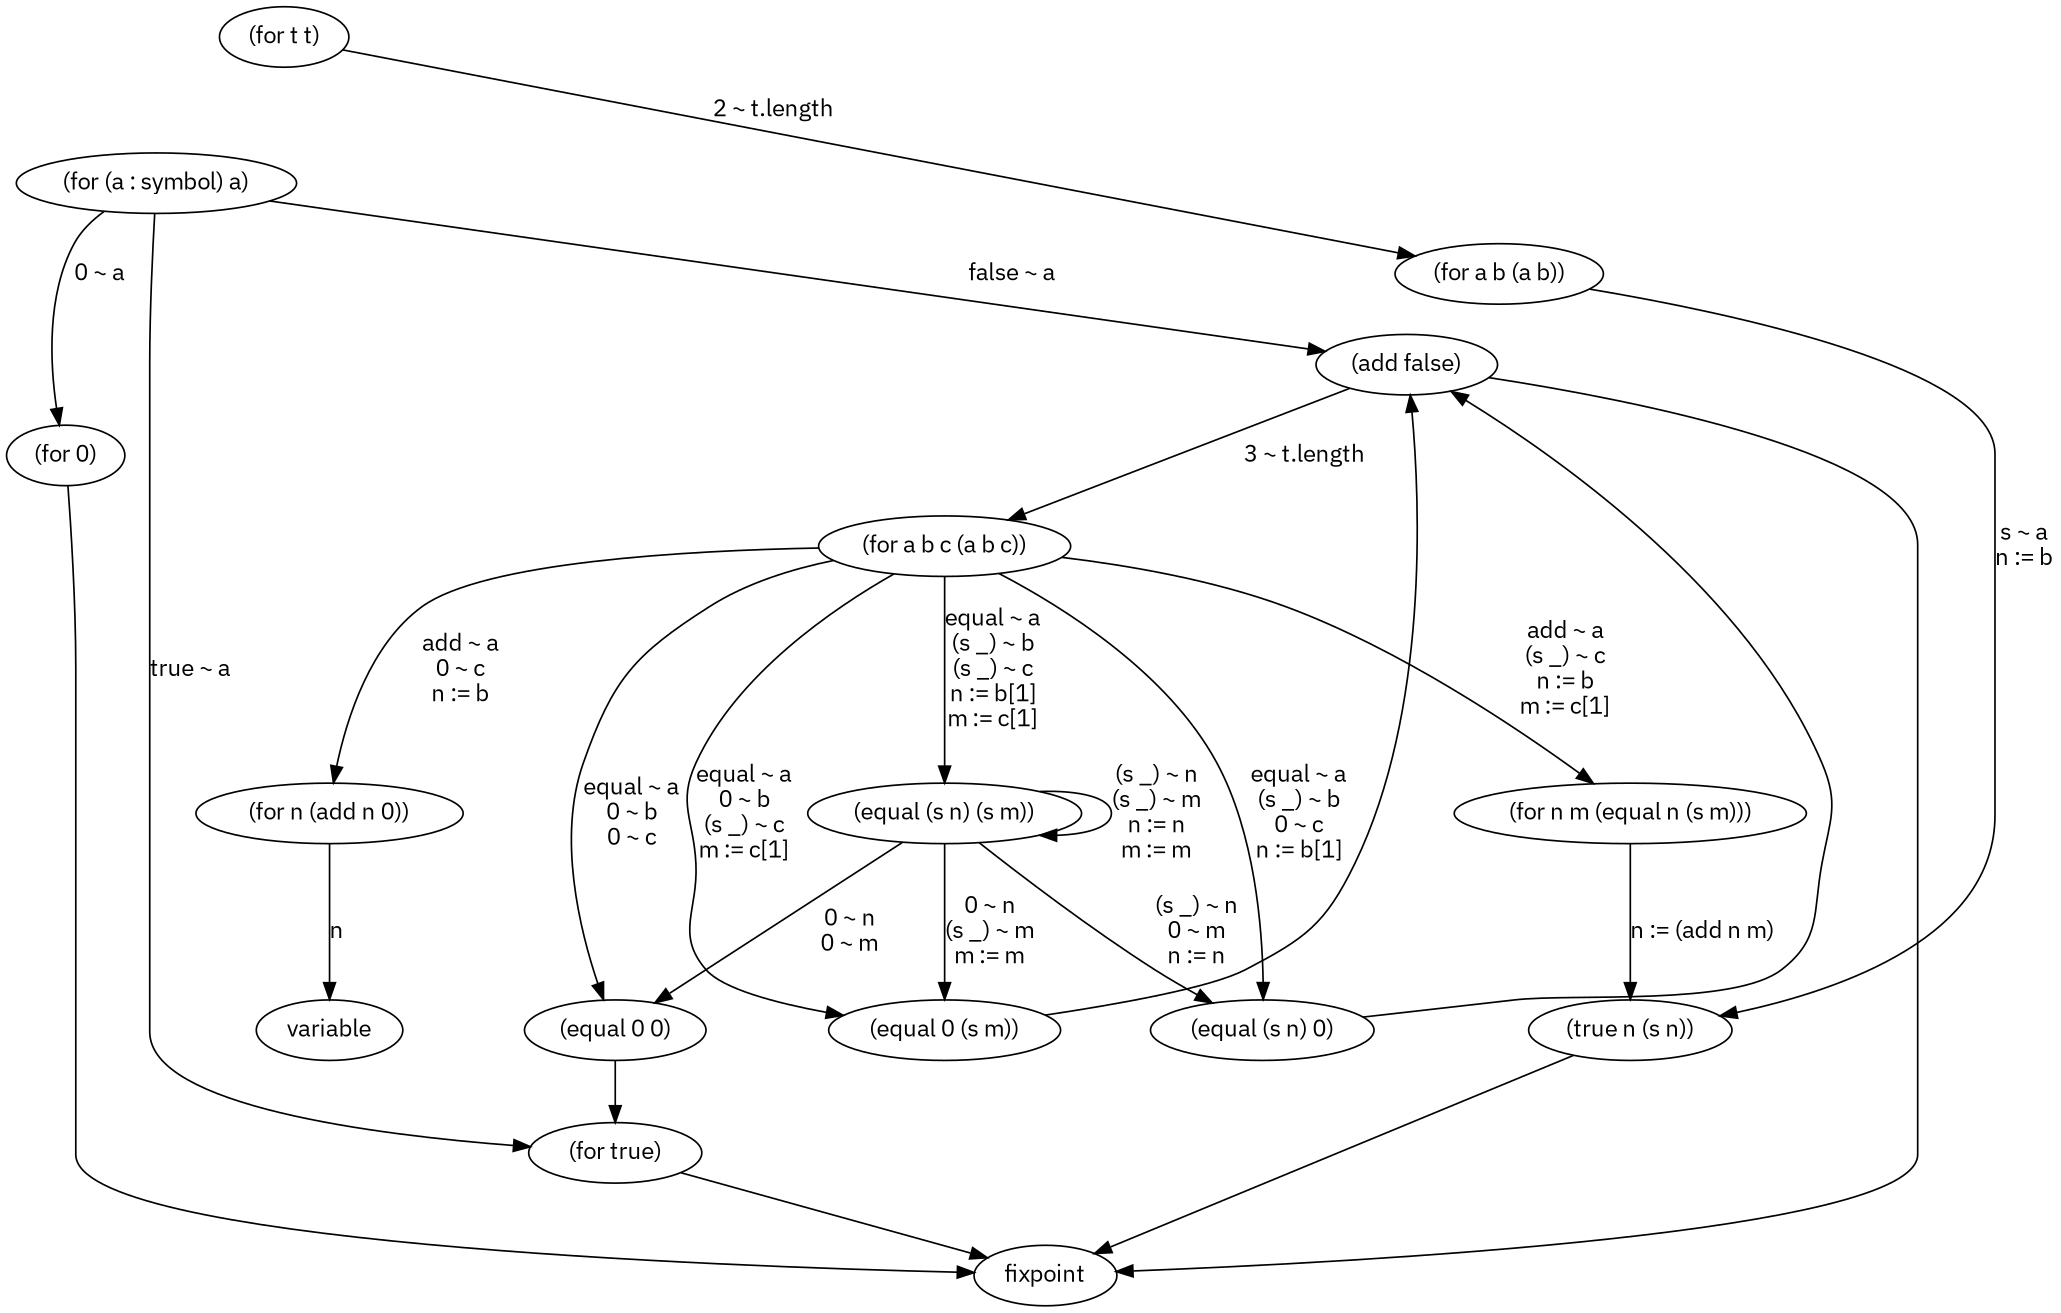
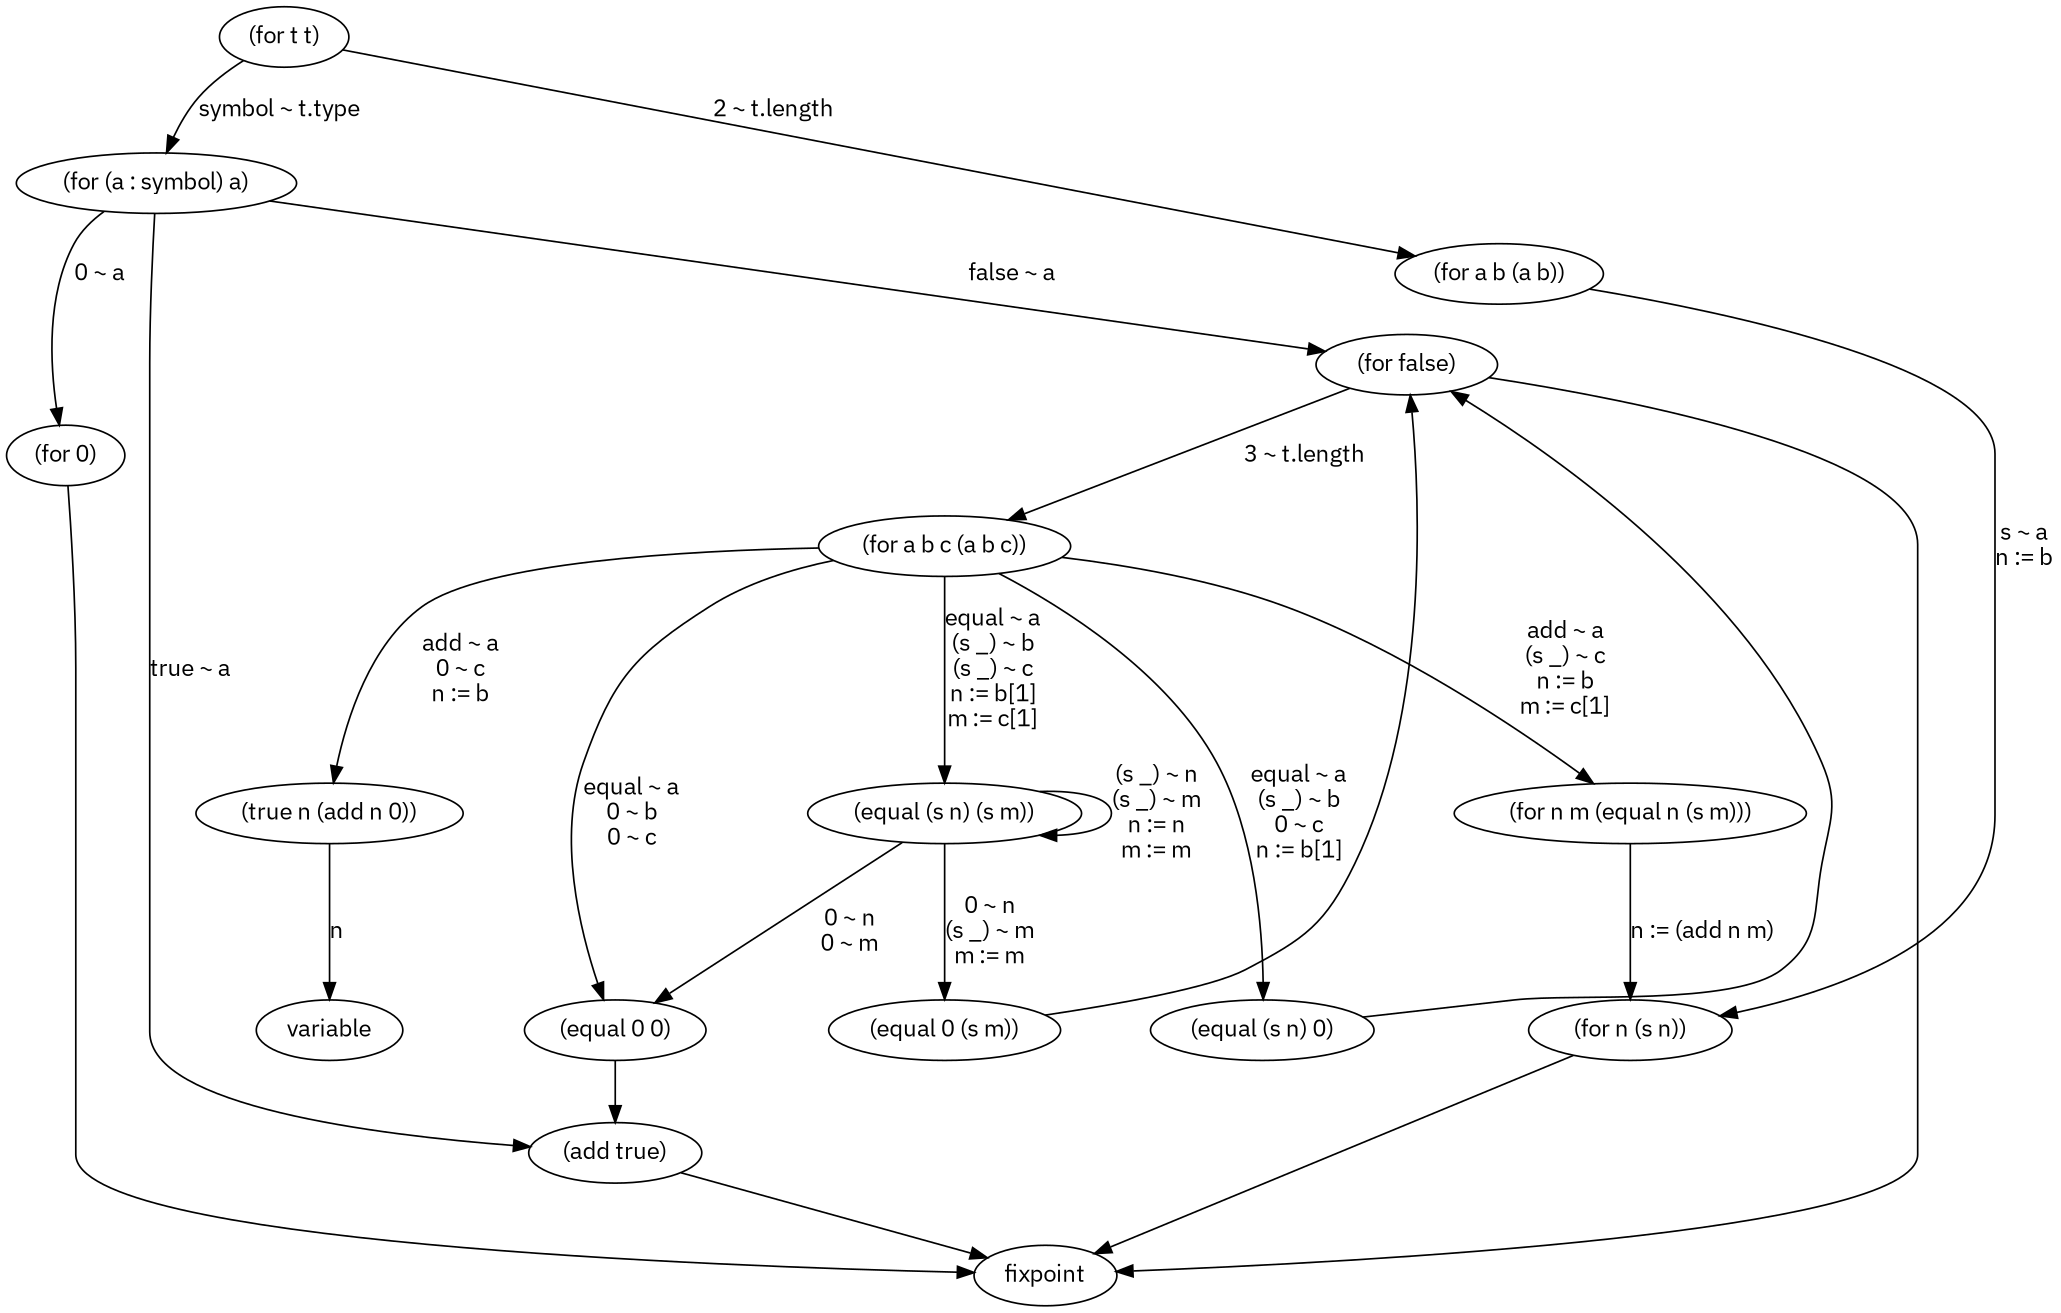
edge "(for t t)" -> "(for (a : symbol) a)": added, label "symbol ~ t.type"
node "(add false)": label "(add false)" -> "(for false)"
edge "(for a b c (a b c))" -> "(equal 0 (s m))": removed, label "equal ~ a 0 ~ b (s _) ~ c m := c[1]"
node "(for n (add n 0))": label "(for n (add n 0))" -> "(true n (add n 0))"
edge "(equal (s n) (s m))" -> "(equal (s n) 0)": removed, label "(s _) ~ n 0 ~ m n := n"
node "(true n (s n))": label "(true n (s n))" -> "(for n (s n))"
node "(for true)": label "(for true)" -> "(add true)"
